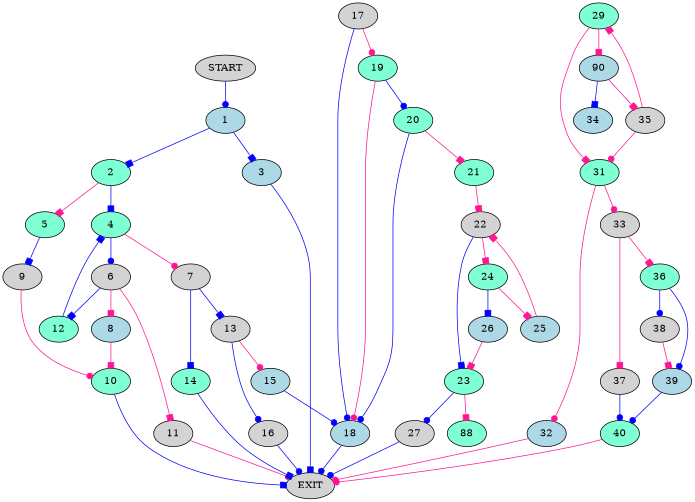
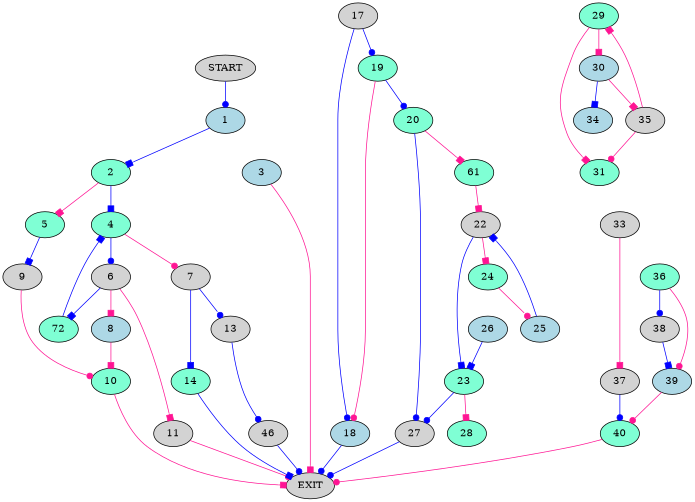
edge "17" -> "19": color deeppink -> blue
node "90": label "90" -> "30"
edge "1" -> "3": removed
node "21": label "21" -> "61"
edge "31" -> "33": removed
edge "33" -> "36": removed
edge "25" -> "22": color deeppink -> blue
edge "20" -> "18": now "20" -> "27"
edge "24" -> "26": removed
edge "7" -> "13": arrowhead box -> dot
edge "24" -> "25": arrowhead box -> dot
edge "3" -> "EXIT": color blue -> deeppink
edge "36" -> "39": color blue -> deeppink
node "12": label "12" -> "72"
edge "26" -> "23": color deeppink -> blue
edge "38" -> "39": color deeppink -> blue
node "15": removed
edge "39" -> "40": color blue -> deeppink
node "16": label "16" -> "46"
node "88": label "88" -> "28"
node "32": removed
edge "10" -> "EXIT": color blue -> deeppink
